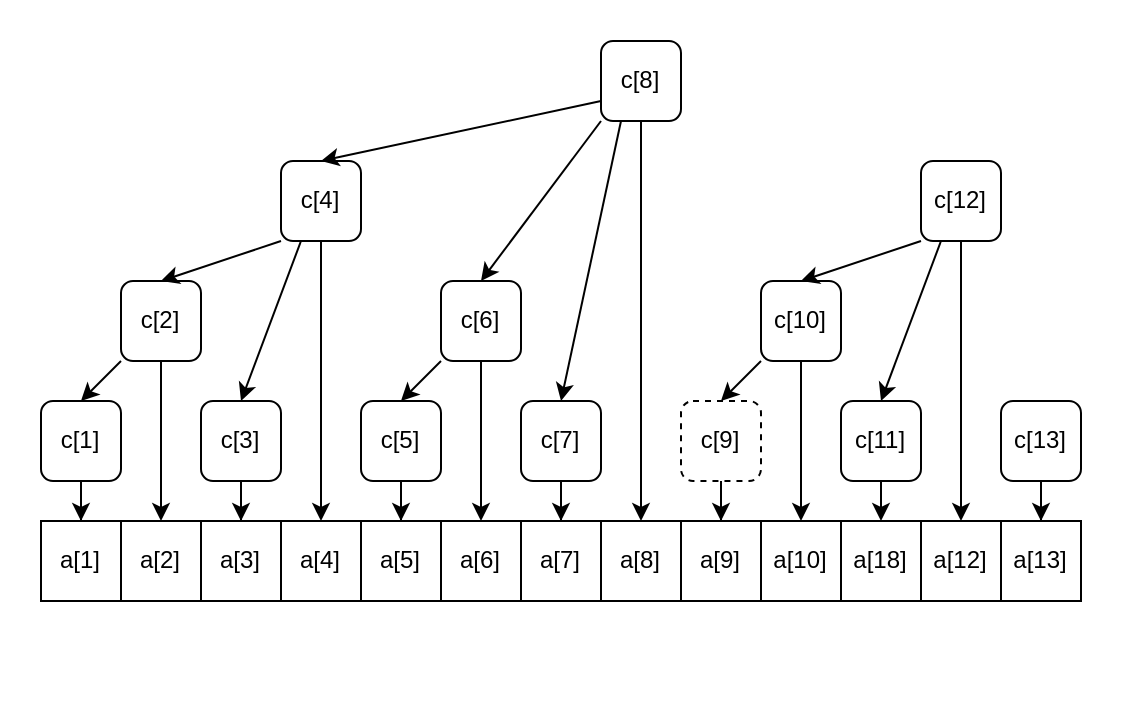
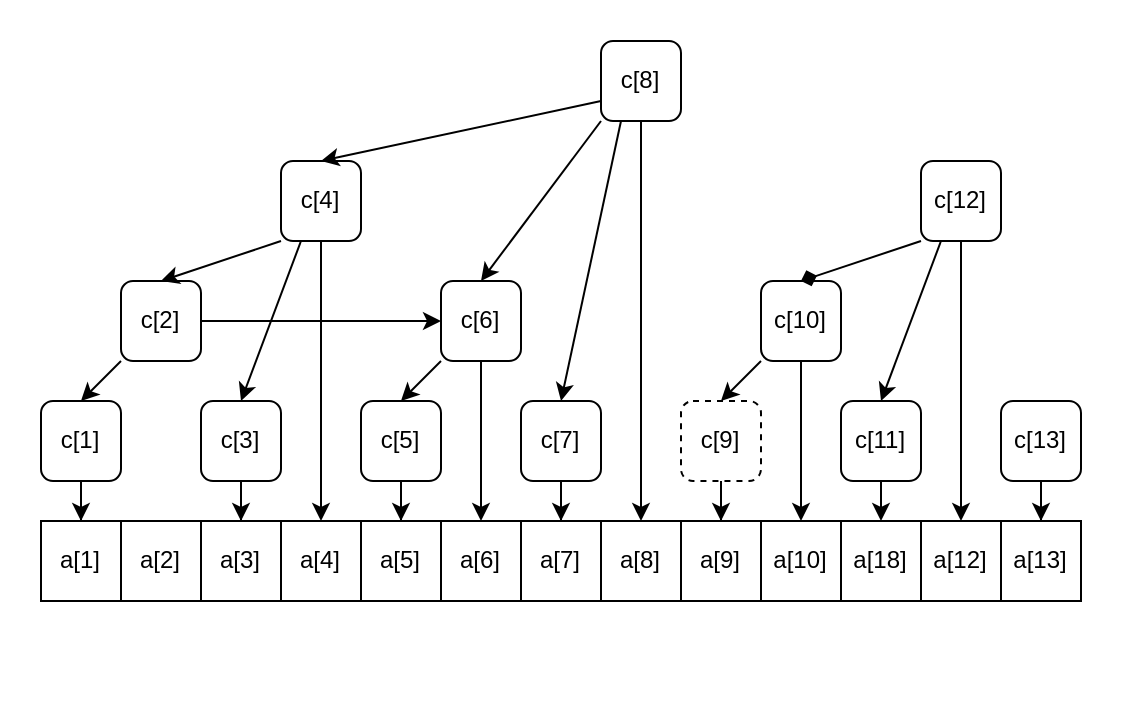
edge "c[12]" -> "c[10]": arrowhead classic -> diamond
edge "c[2]" -> "a[2]": now "c[2]" -> "c[6]"
